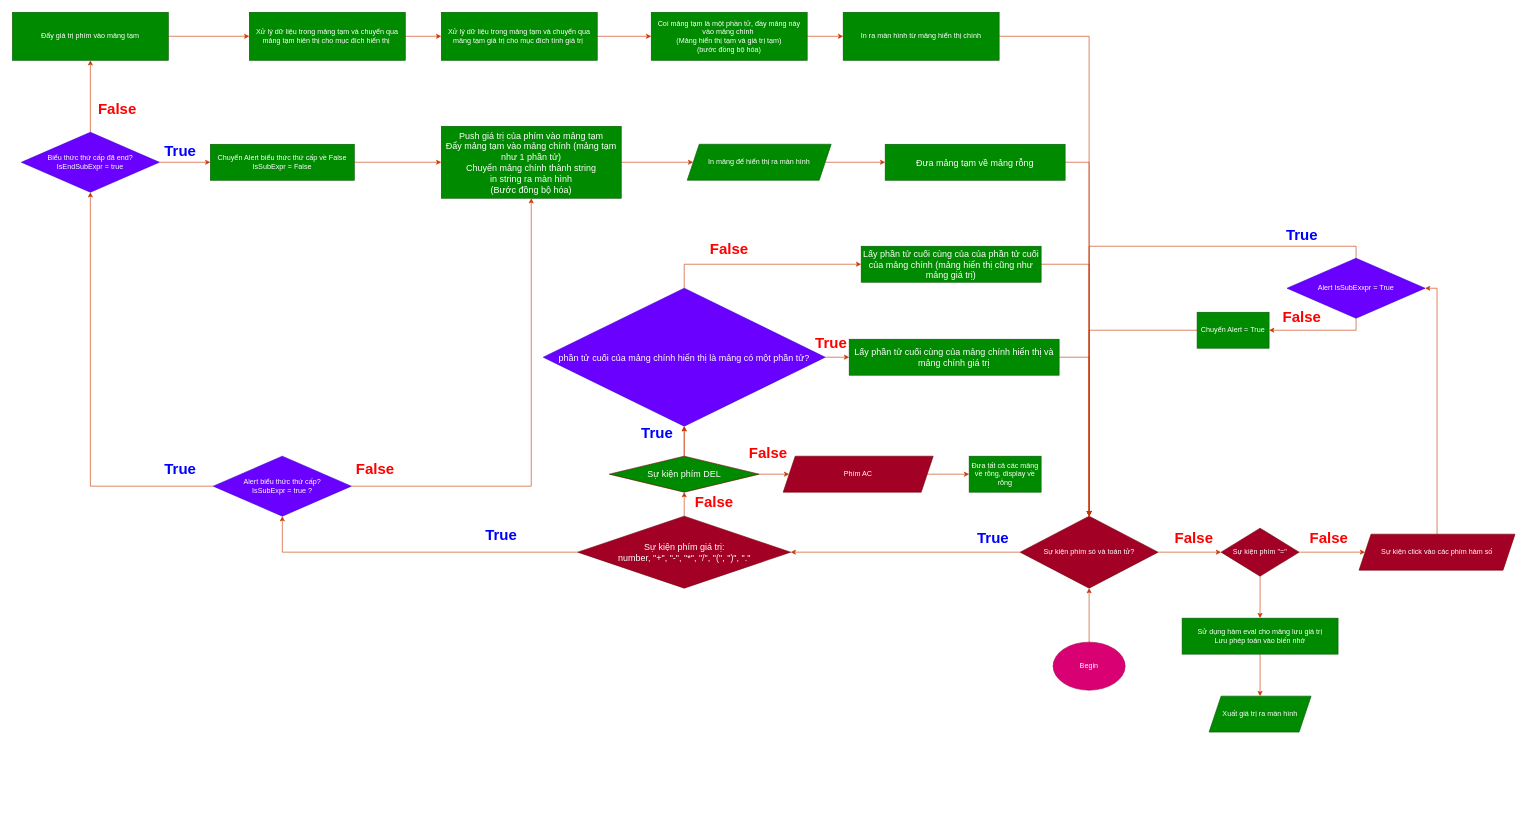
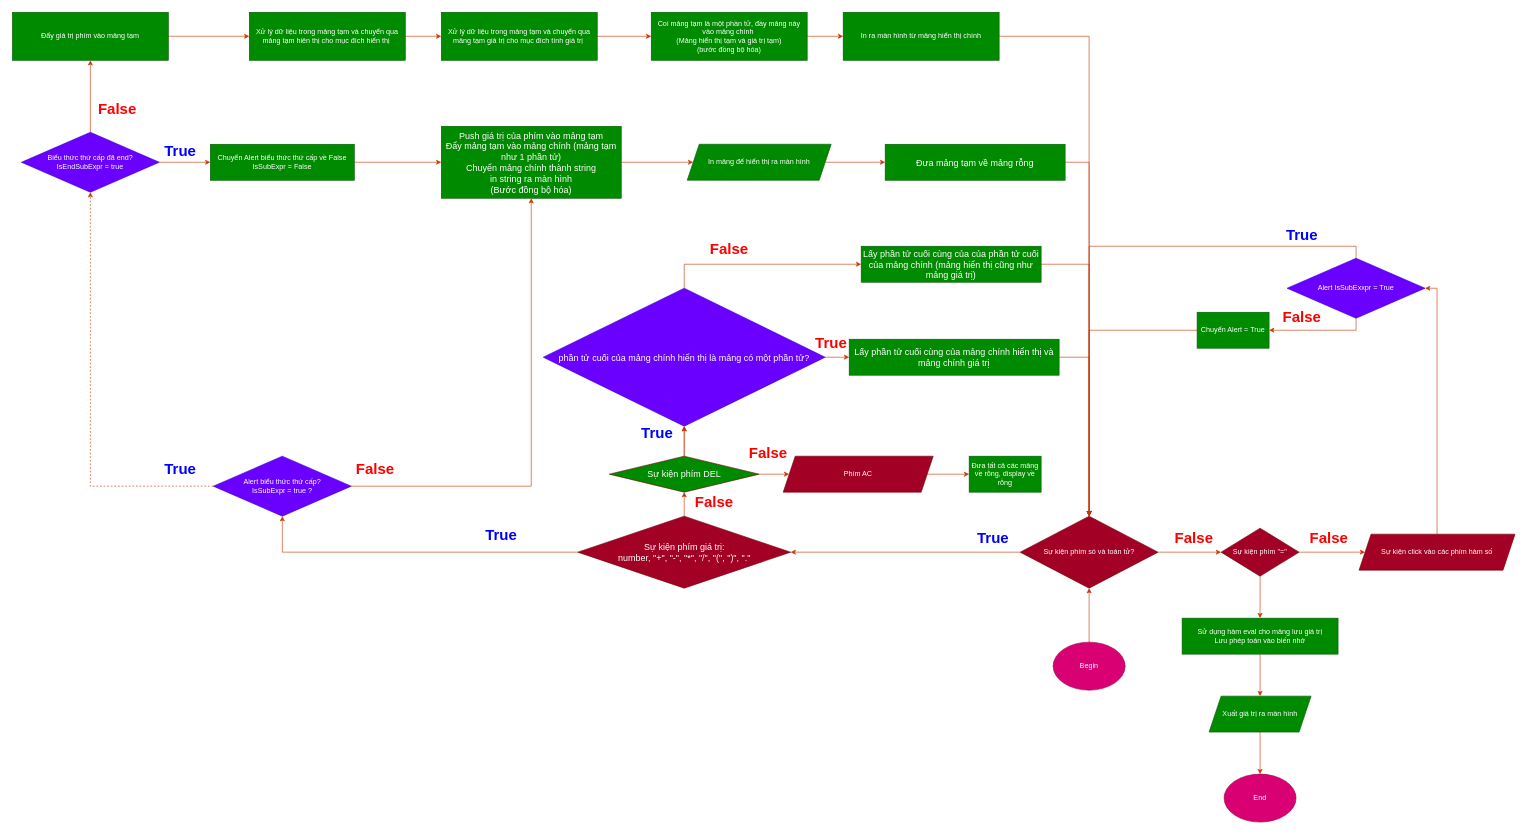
edge "Alert biểu thức thứ cấp? IsSubExpr = true ?" -> "Biểu thức thứ cấp đã end? IsEndSubExpr = true": style solid -> dashed
edge "Xuất giá trị ra màn hình" -> "End": added
node "End": added
